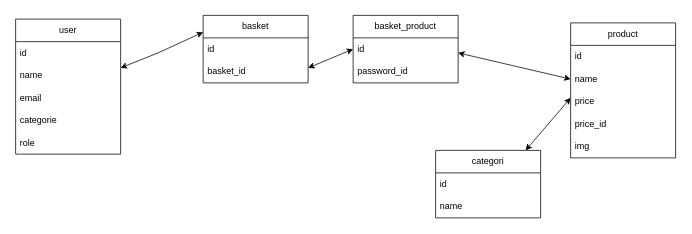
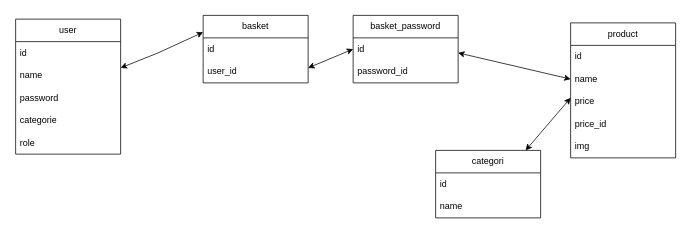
node "basket_product": label "basket_product" -> "basket_password"
node "basket_id": label "basket_id" -> "user_id"
node "email": label "email" -> "password"
